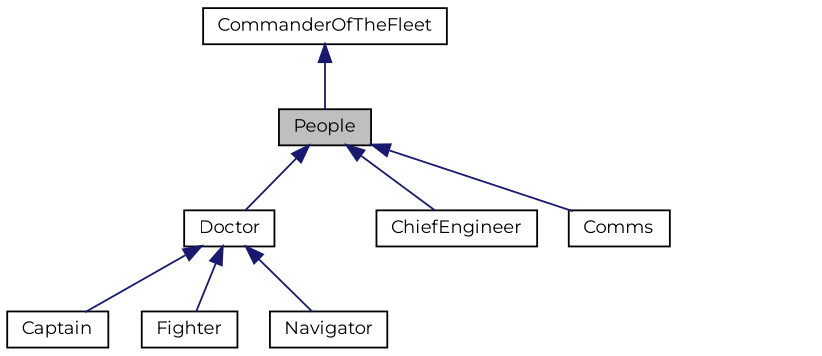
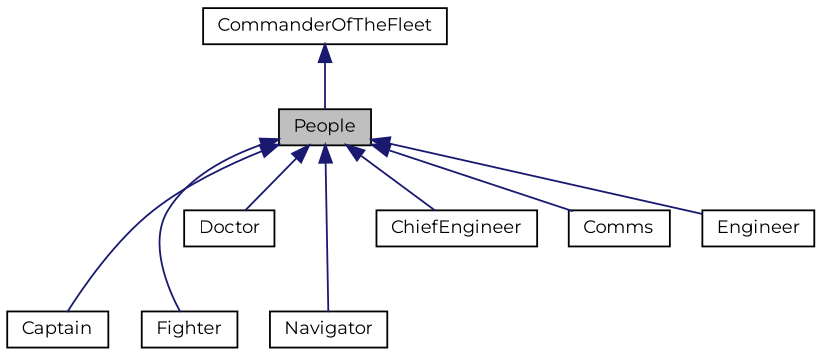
node "Engineer": added
edge "Captain" -> "Doctor": now "Captain" -> "People"
edge "Navigator" -> "Doctor": now "Navigator" -> "People"
edge "Fighter" -> "Doctor": now "Fighter" -> "People"
